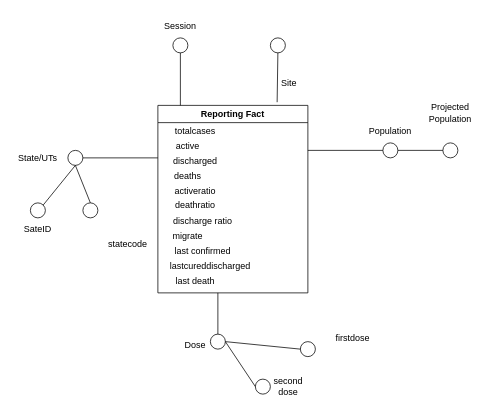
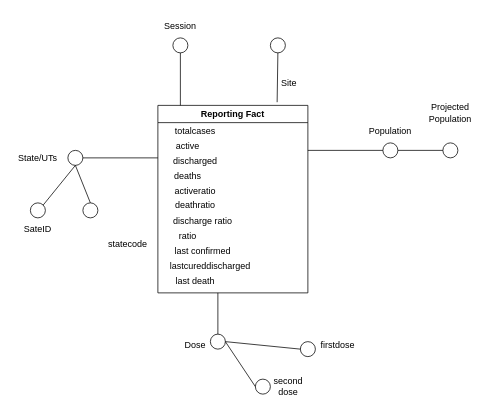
node "migrate": label "migrate" -> "ratio"
node "firstdose": moved (353, 338) -> (338, 345)
